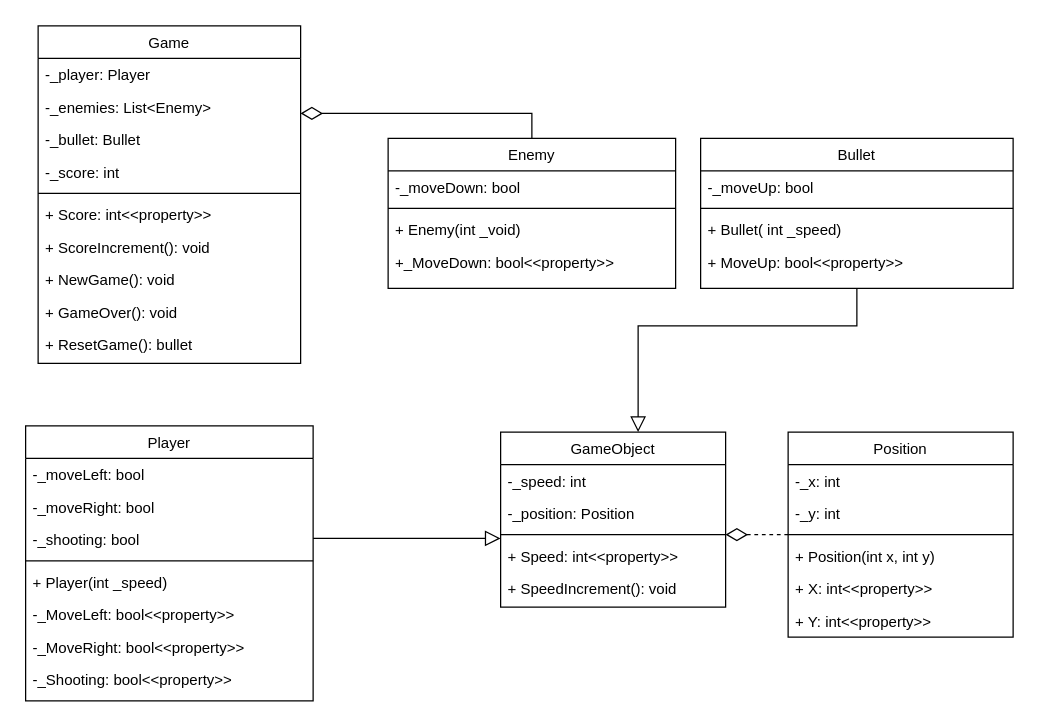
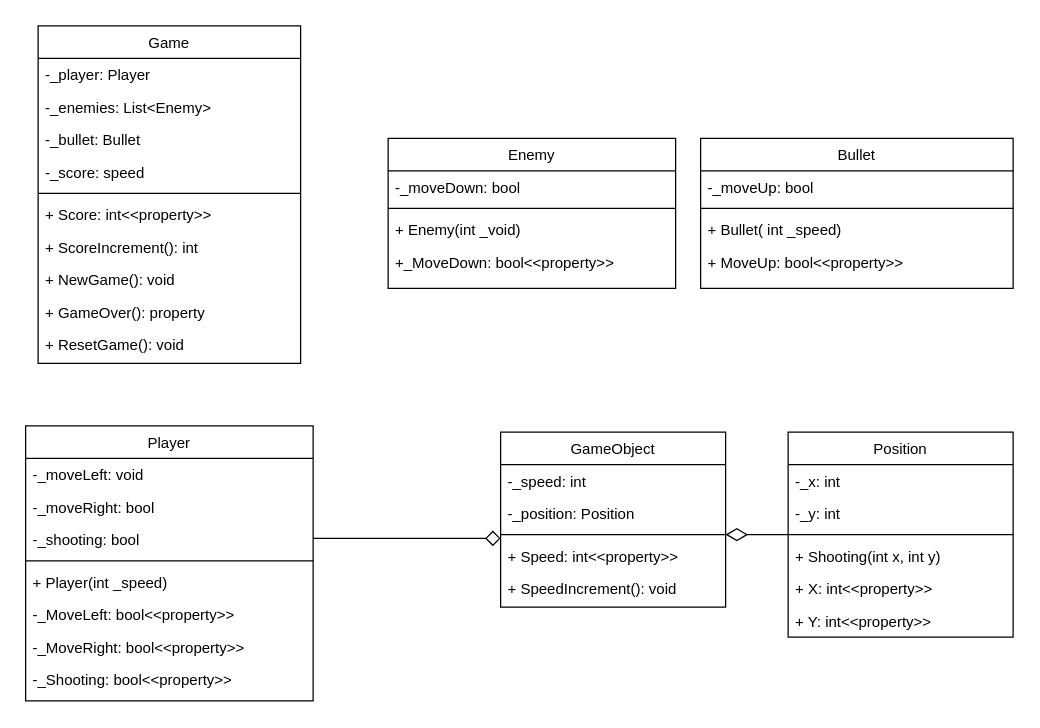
edge "Enemy" -> "Game": removed
node "-_score: int": label "-_score: int" -> "-_score: speed"
node "+ ScoreIncrement(): void": label "+ ScoreIncrement(): void" -> "+ ScoreIncrement(): int"
node "+ GameOver(): void": label "+ GameOver(): void" -> "+ GameOver(): property"
edge "Bullet" -> "GameObject": removed
node "+ ResetGame(): bullet": label "+ ResetGame(): bullet" -> "+ ResetGame(): void"
node "-_moveLeft: bool": label "-_moveLeft: bool" -> "-_moveLeft: void"
edge "Position" -> "GameObject": style dashed -> solid
edge "Player" -> "GameObject": arrowhead block -> diamond
node "+ Position(int x, int y)": label "+ Position(int x, int y)" -> "+ Shooting(int x, int y)"
